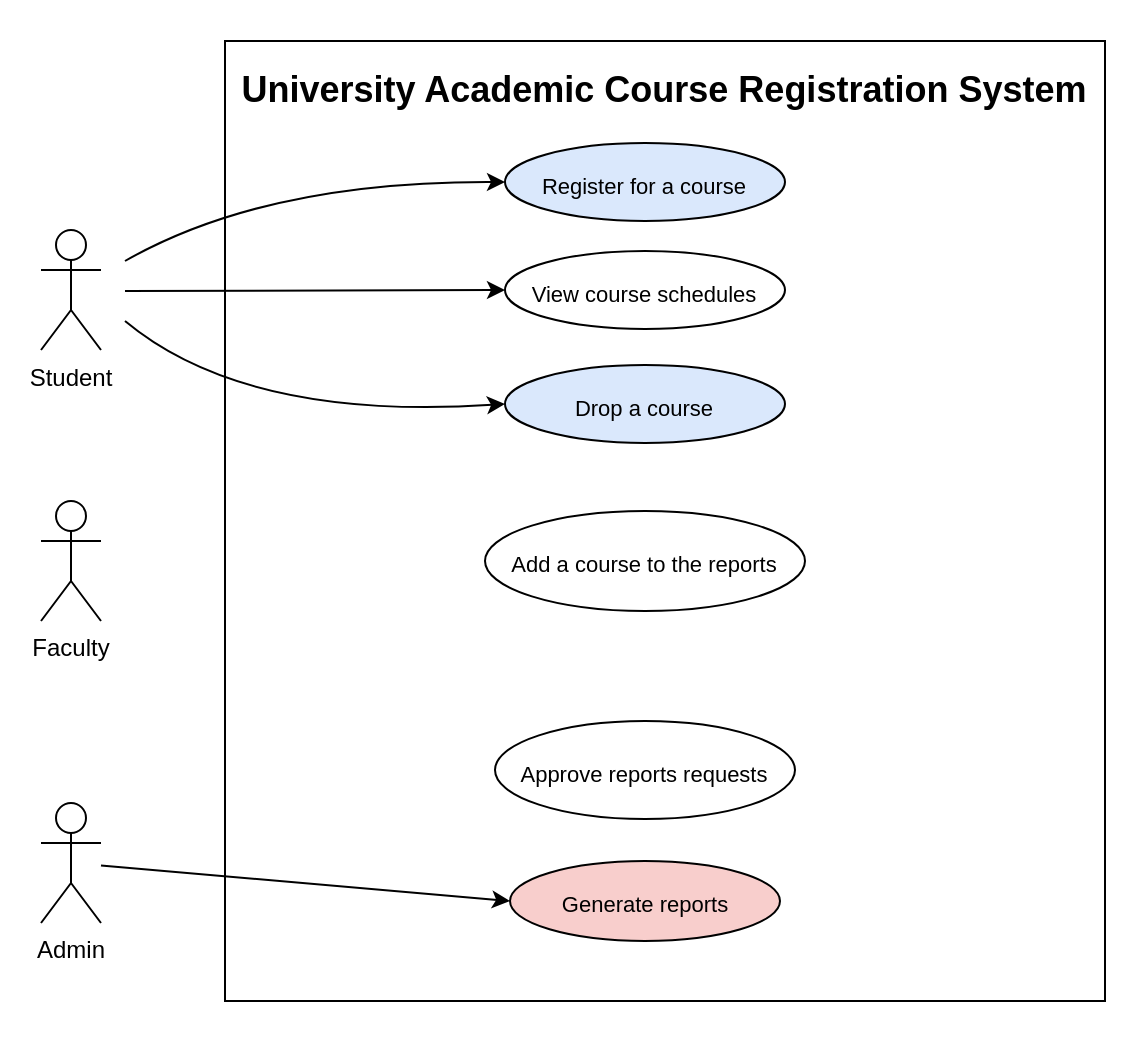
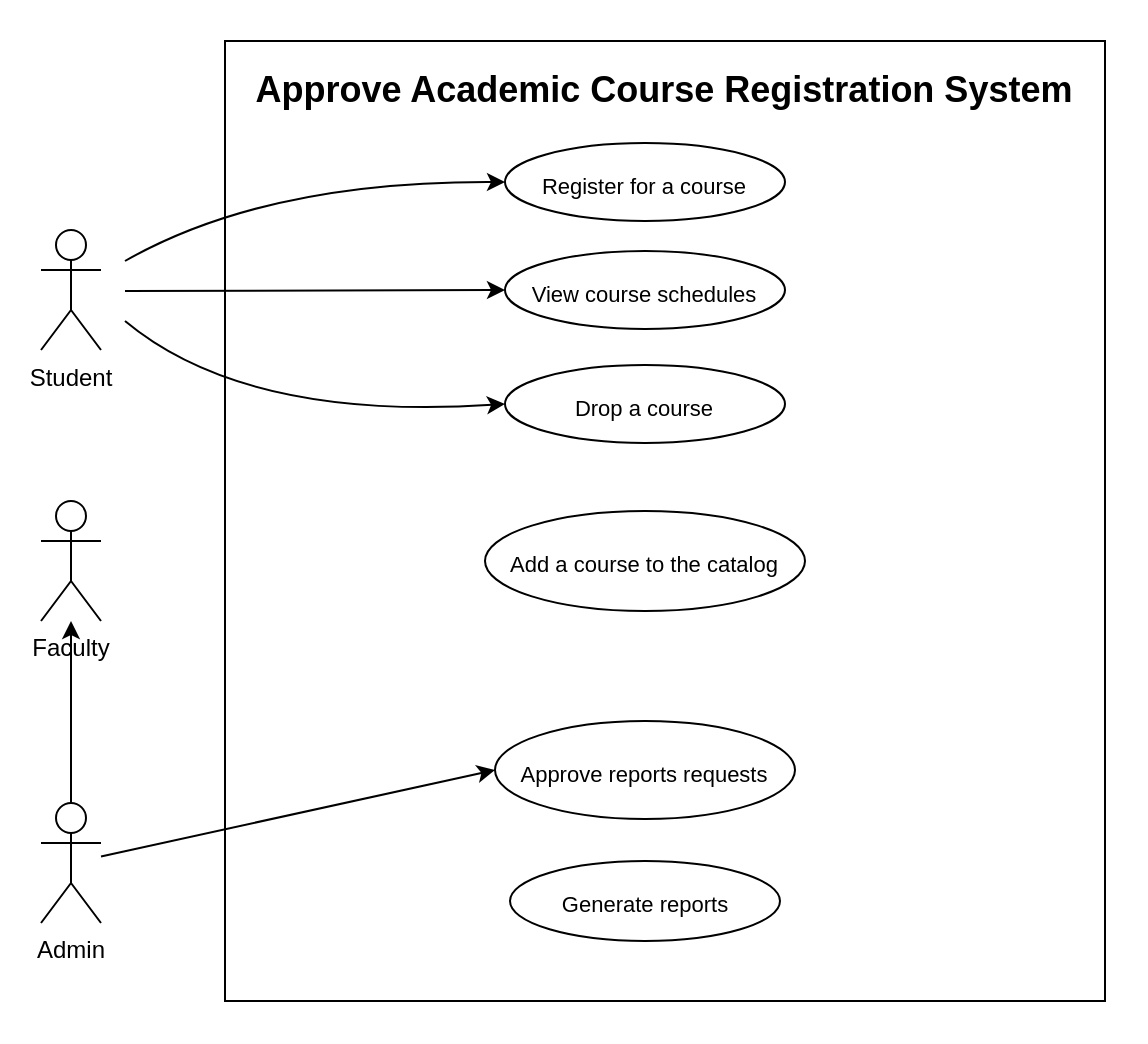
node "University Academic Course Registration System": label "University Academic Course Registration System" -> "Approve Academic Course Registration System"
node "Register for a course": fillcolor #dae8fc -> #ffffff
node "Drop a course": fillcolor #dae8fc -> #ffffff
node "Add a course to the reports": label "Add a course to the reports" -> "Add a course to the catalog"
edge "Admin" -> "Approve reports requests": added
edge "Admin" -> "Generate reports": now "Admin" -> "Faculty"
node "Generate reports": fillcolor #f8cecc -> #ffffff
